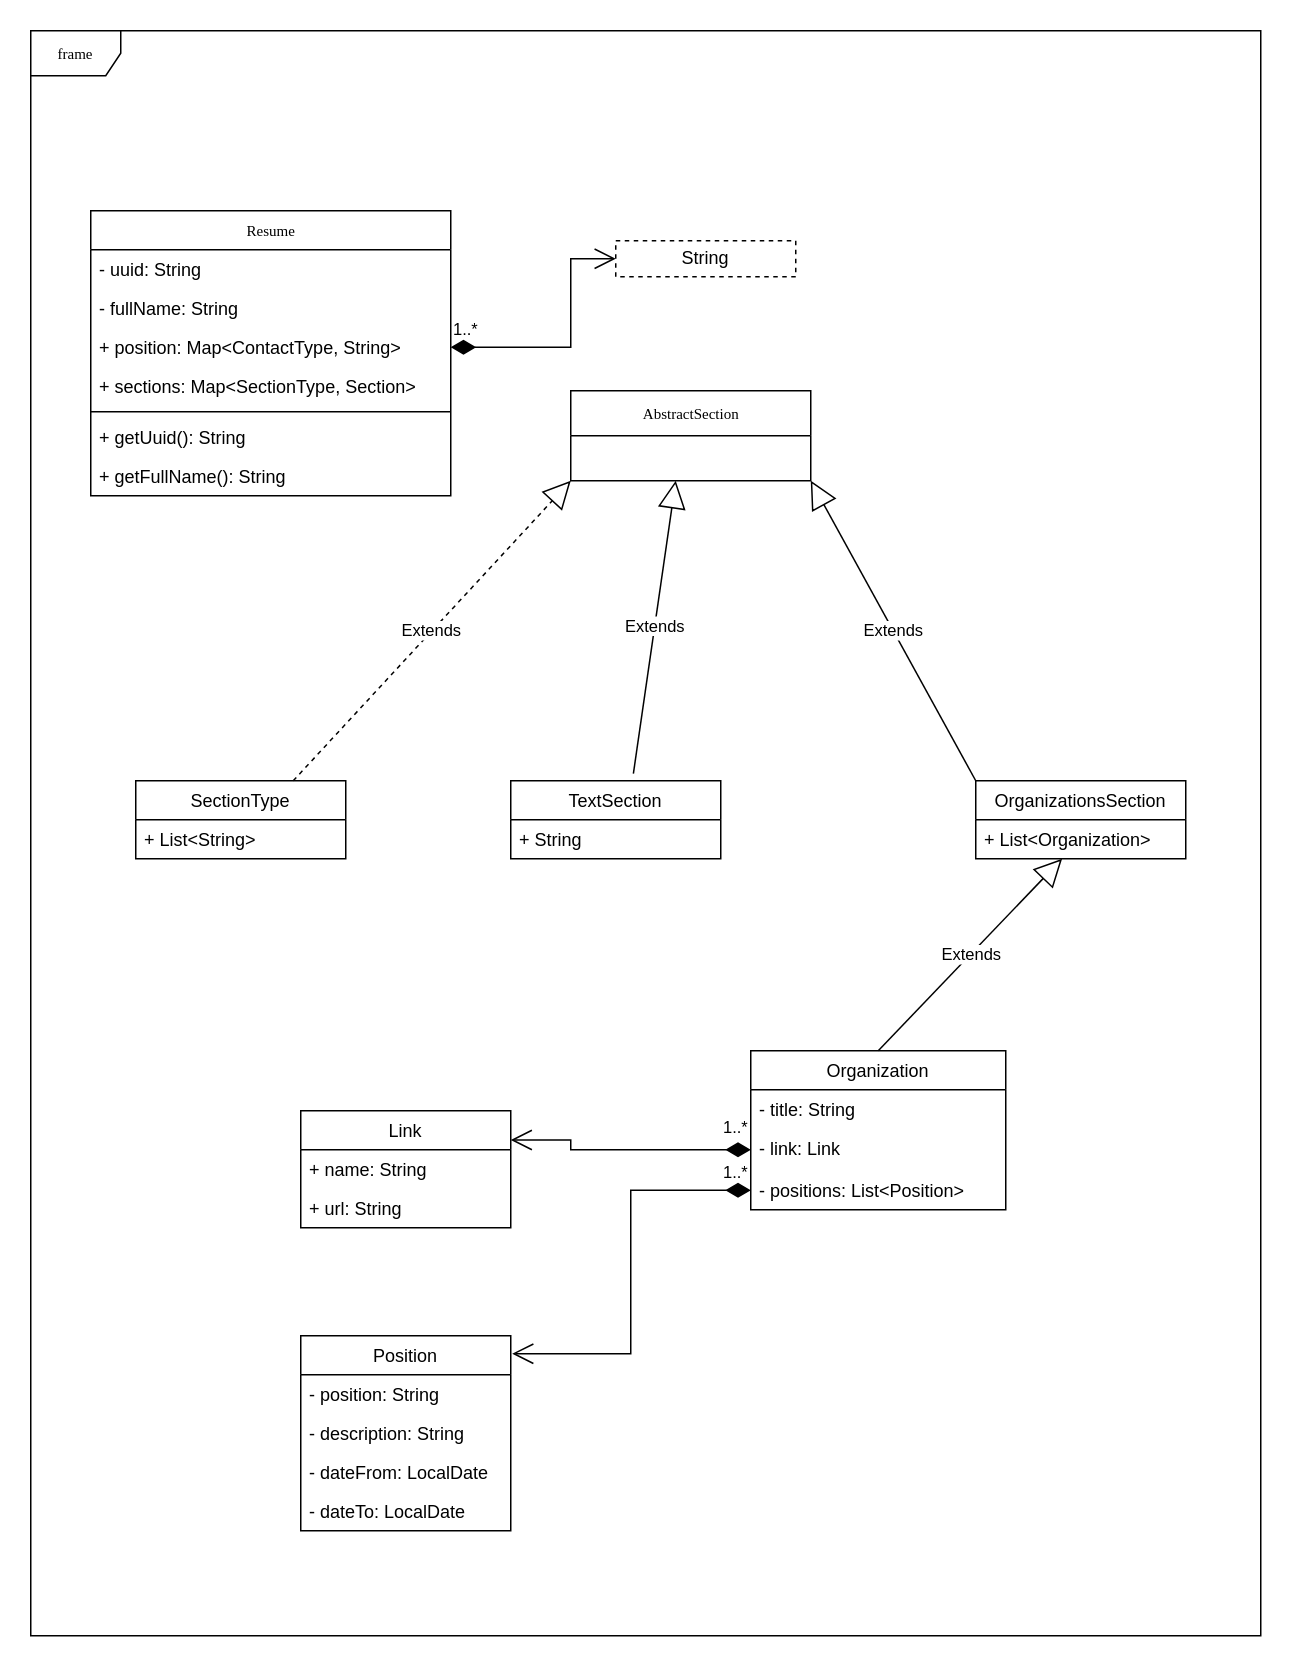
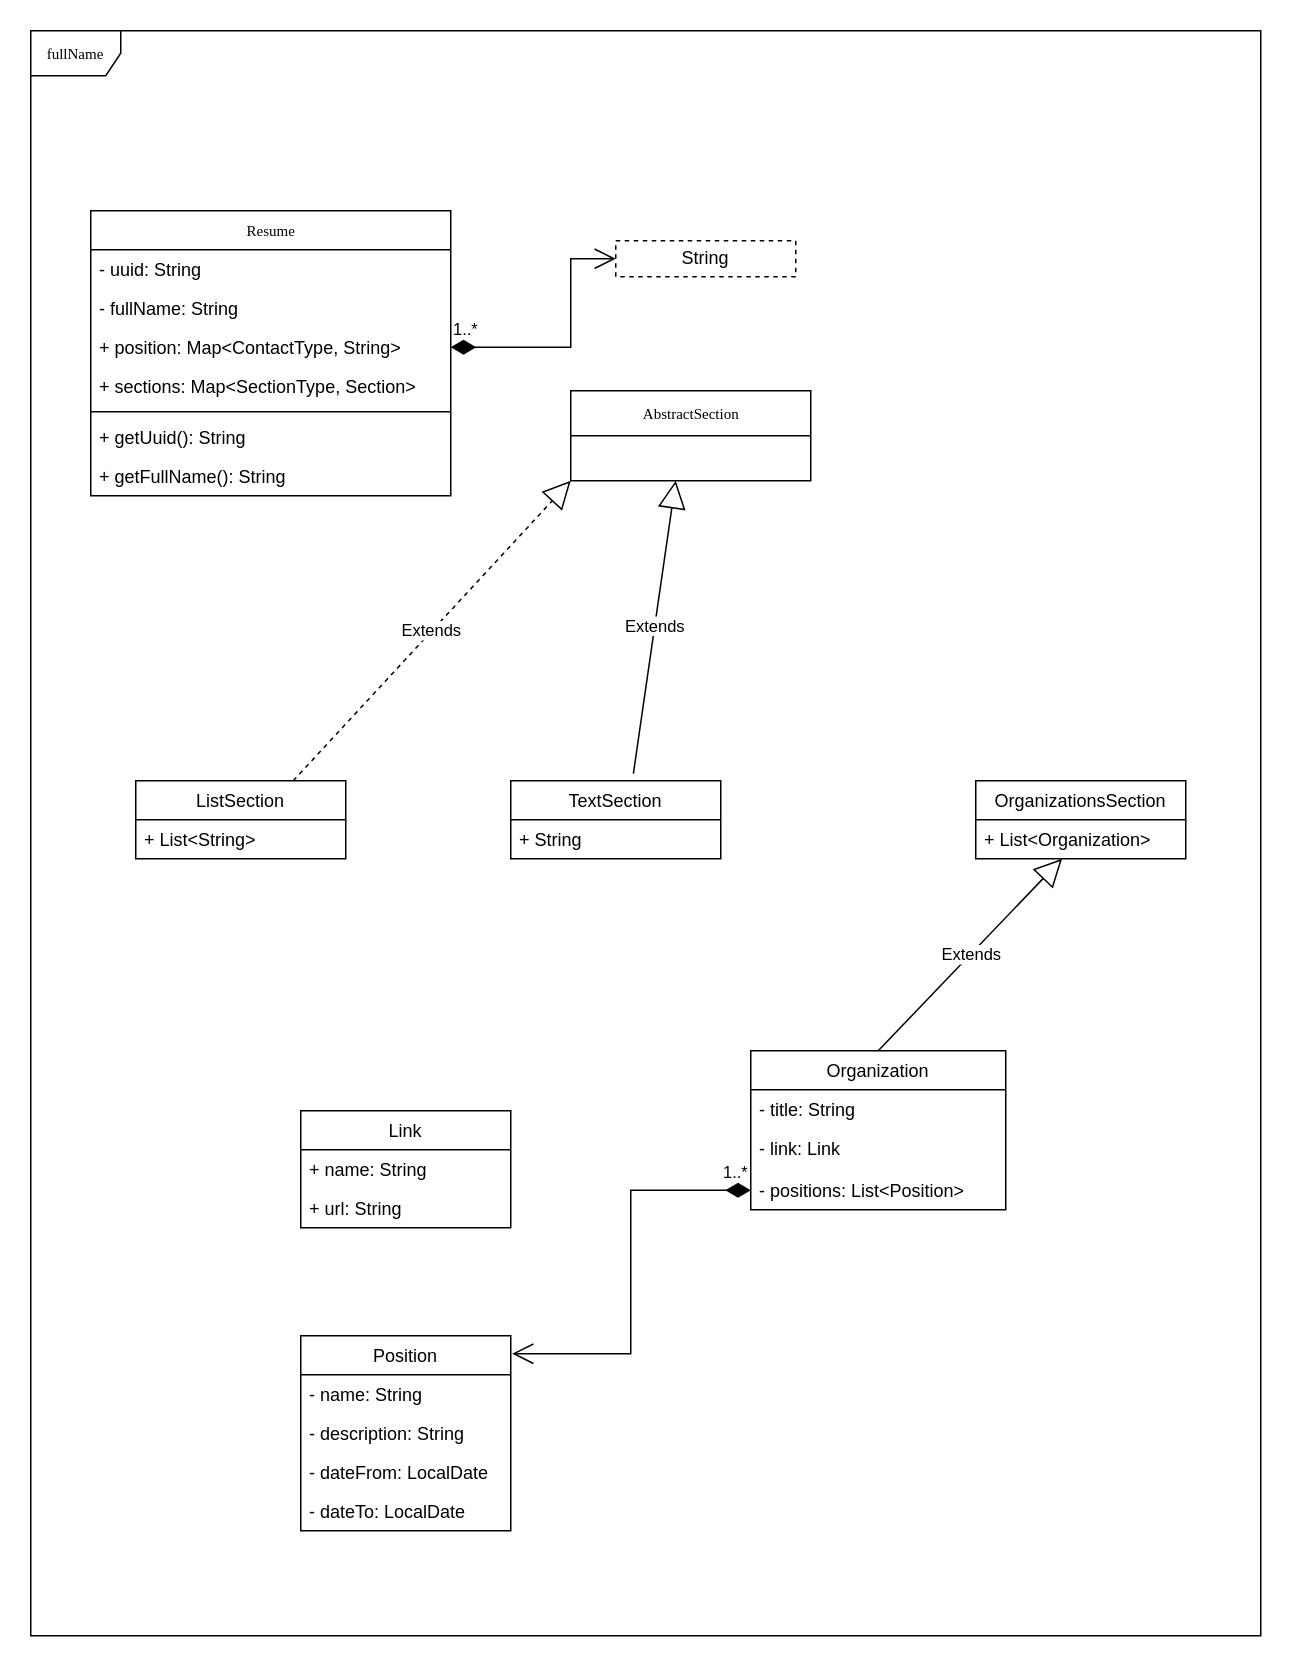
node "frame": label "frame" -> "fullName"
edge "OrganizationsSection" -> "AbstractSection": removed, label "Extends"
node "SectionType": label "SectionType" -> "ListSection"
edge "- link: Link" -- "Link": removed, label "1..*"
node "- position: String": label "- position: String" -> "- name: String"
